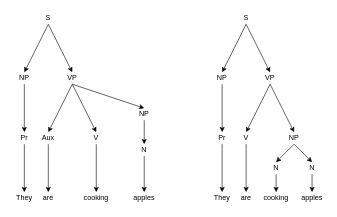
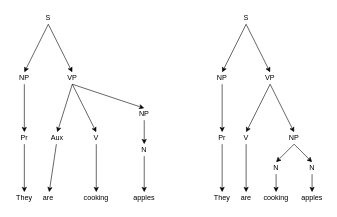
node "Aux": moved (48, 138) -> (57, 138)
